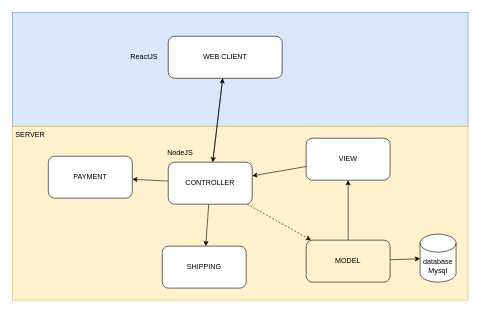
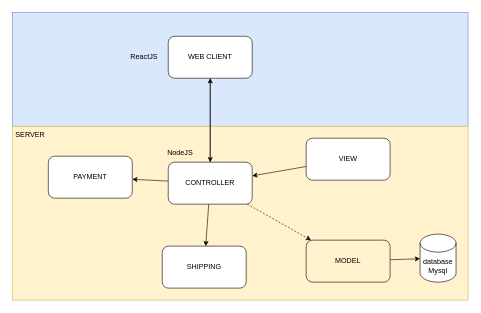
node "WEB CLIENT": size 114x42 -> 84x42
edge "MODEL" -> "VIEW": removed
